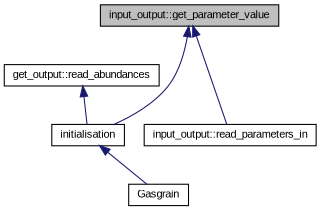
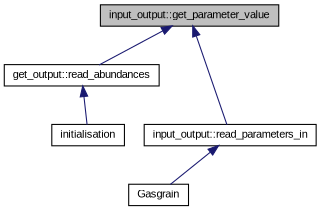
edge "initialisation" -> "input_output::get_parameter_value": now "get_output::read_abundances" -> "input_output::get_parameter_value"
edge "Gasgrain" -> "initialisation": now "Gasgrain" -> "input_output::read_parameters_in"
